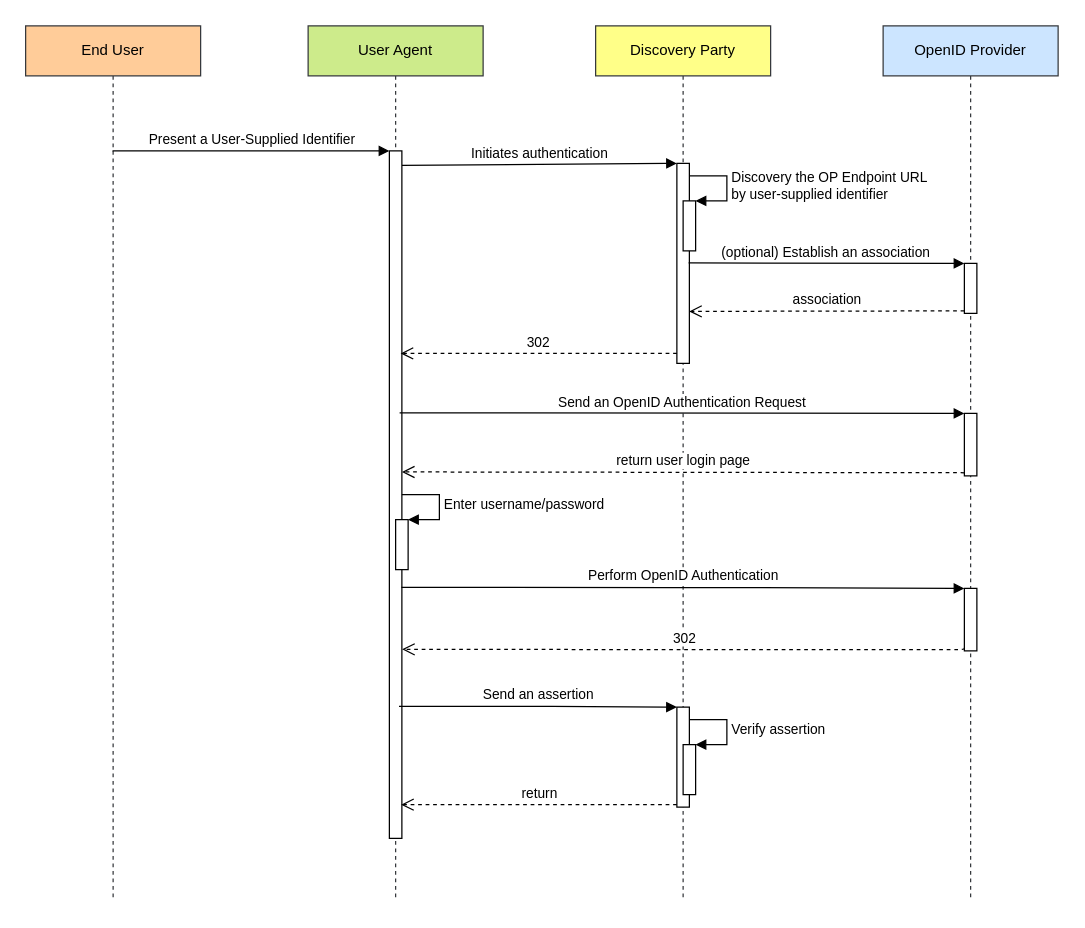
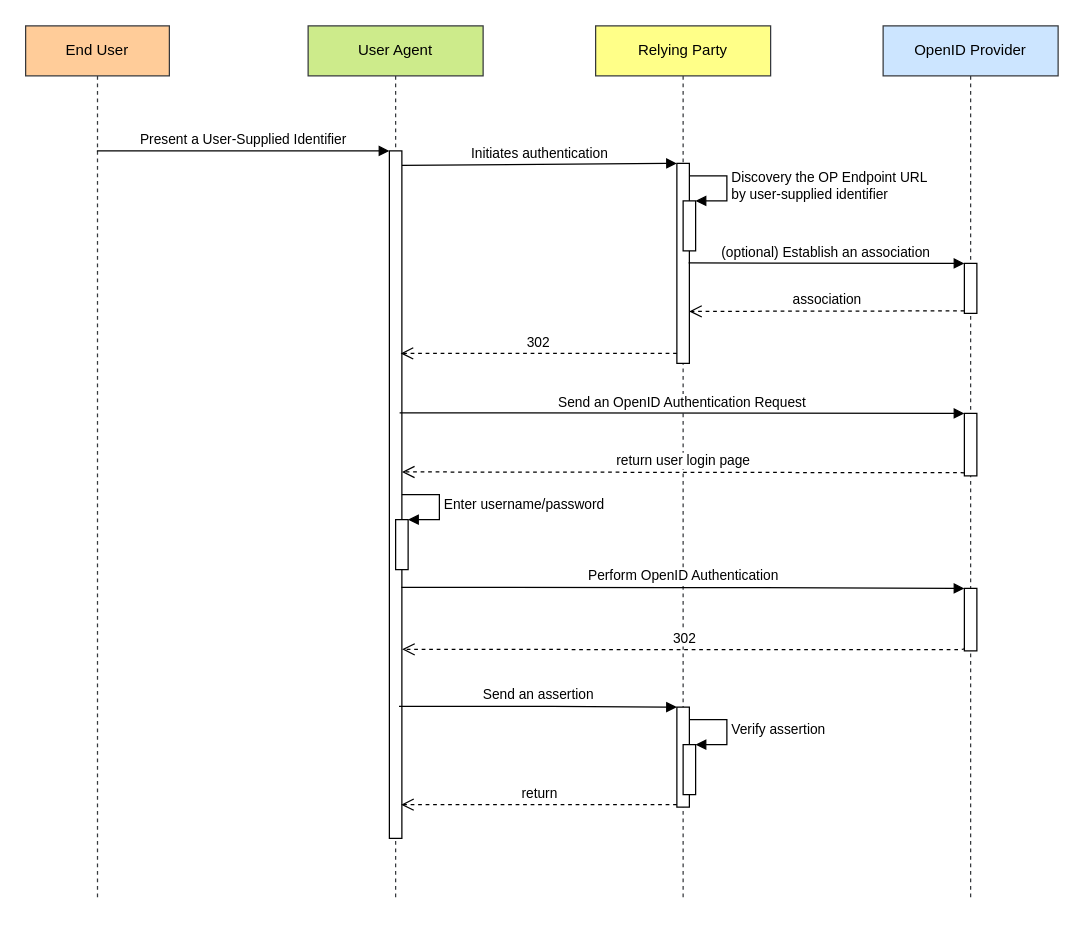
node "Discovery Party": label "Discovery Party" -> "Relying Party"
node "End User": size 175x875 -> 144x875
